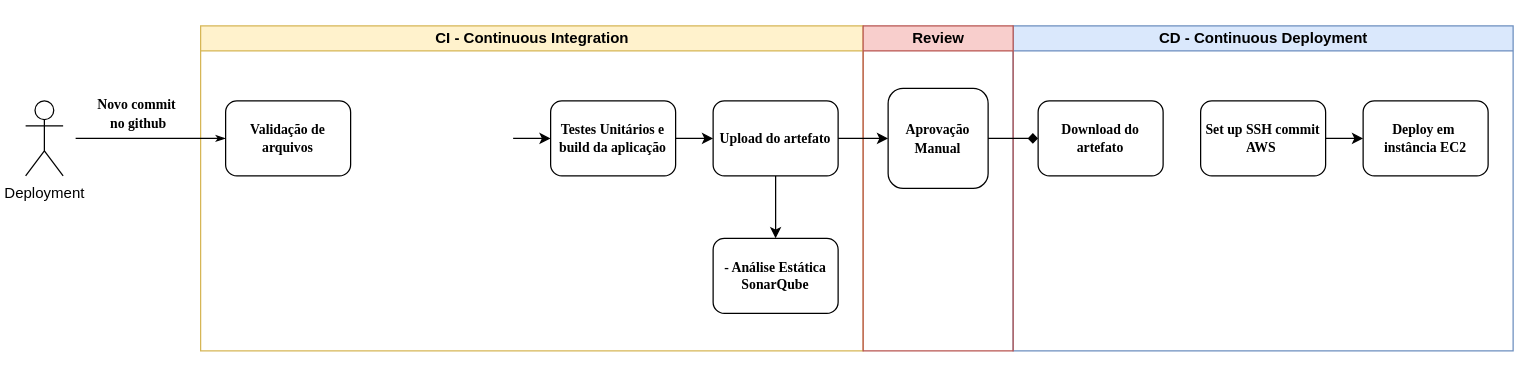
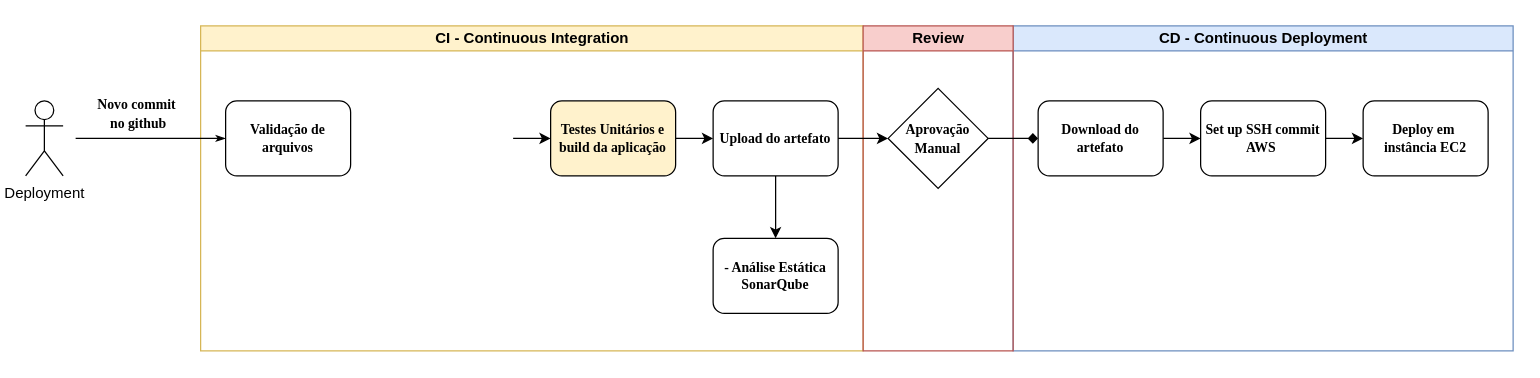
node "Testes Unitários e build da aplicação": fillcolor #ffffff -> #fff2cc
node "Aprovação Manual": shape rounded rectangle -> diamond
edge "Download do artefato" -> "Set up SSH commit AWS": added
